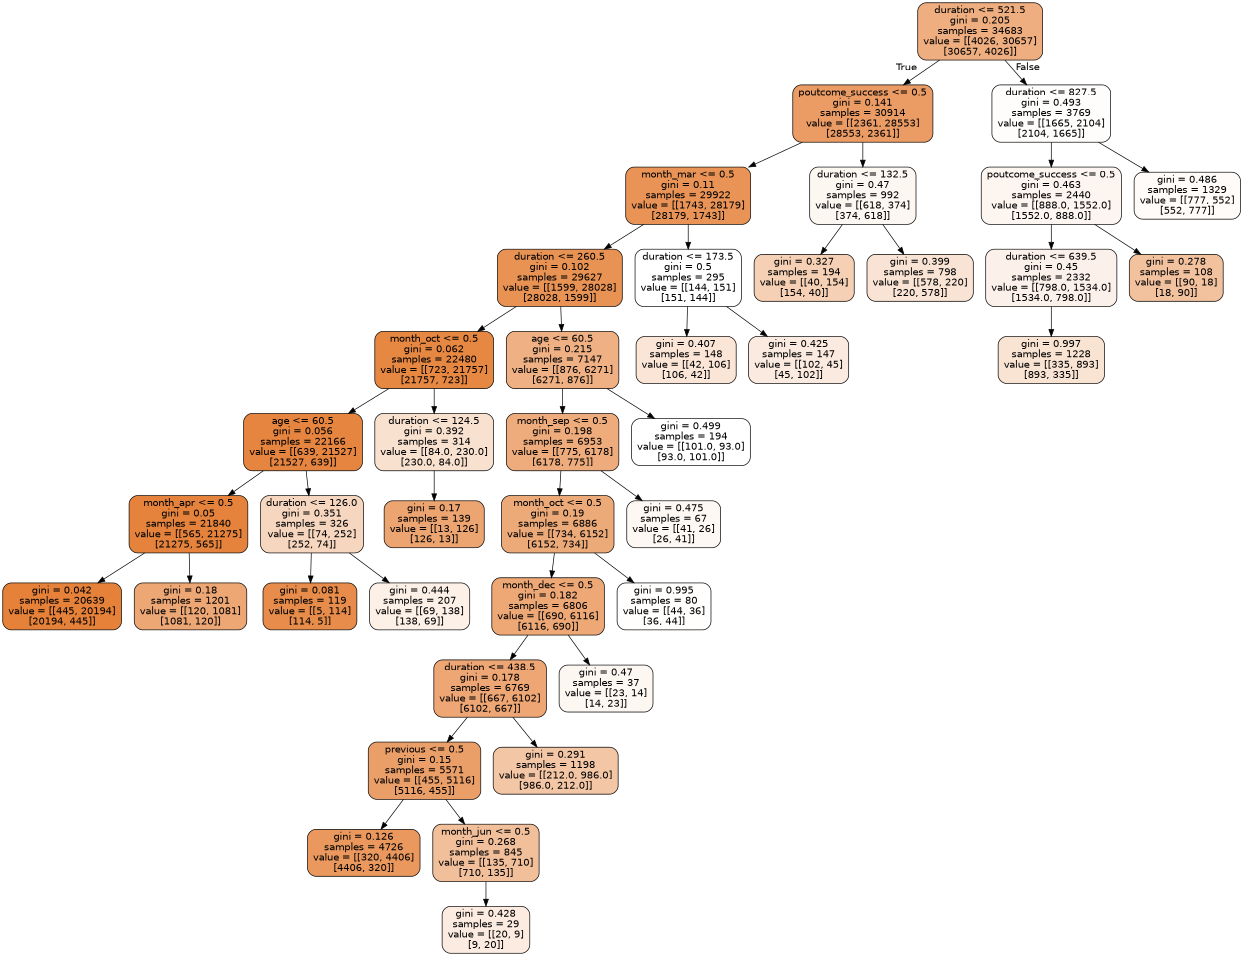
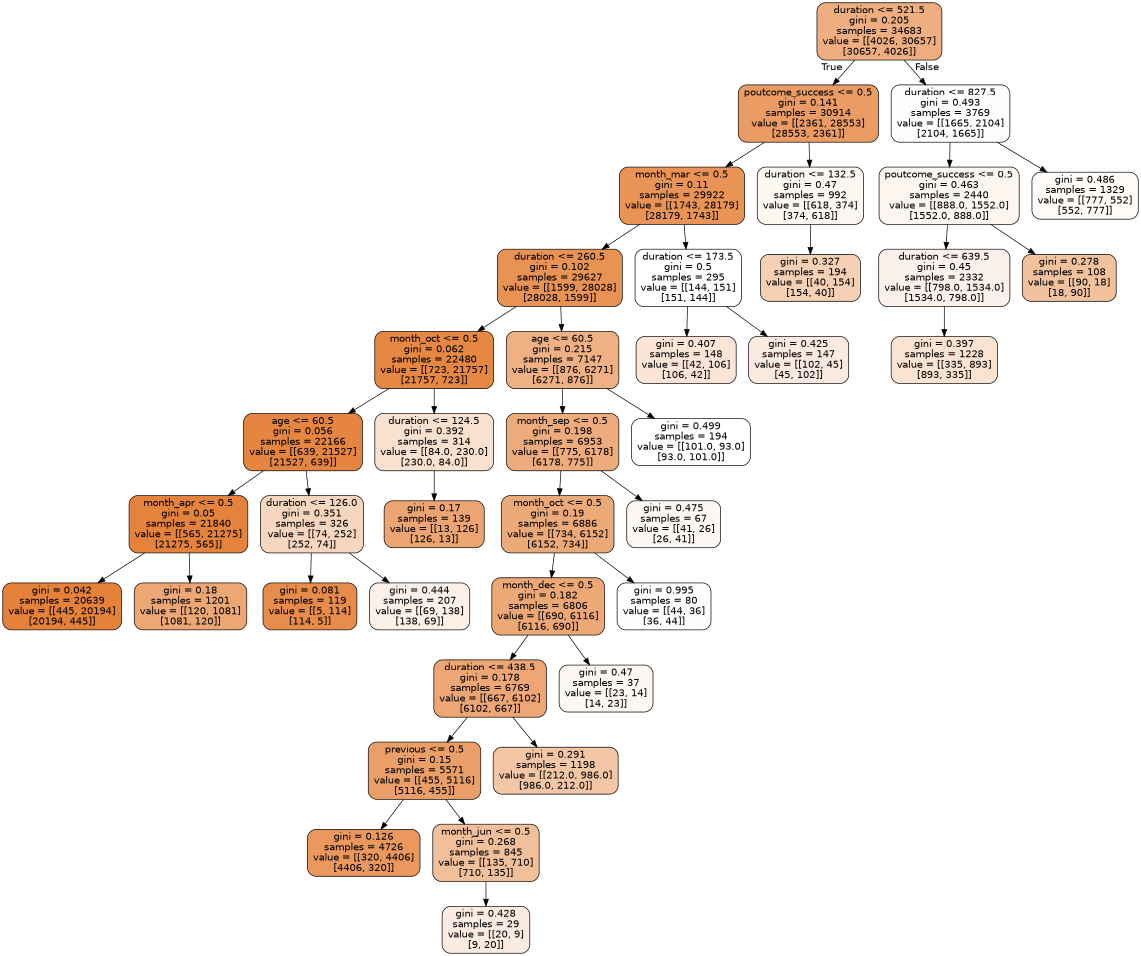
node "gini = 0.399 samples = 798 value = [[578, 220] [220, 578]]": removed
node "gini = 0.997 samples = 1228 value = [[335, 893] [893, 335]]": label "gini = 0.997 samples = 1228 value = [[335, 893] [893, 335]]" -> "gini = 0.397 samples = 1228 value = [[335, 893] [893, 335]]"
